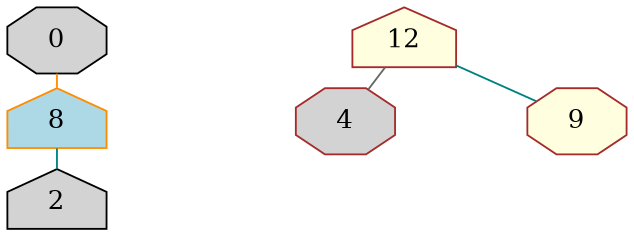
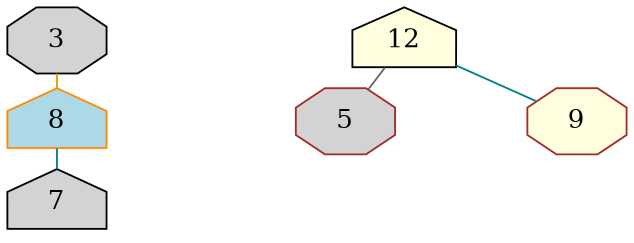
node "0": label "0" -> "3"
node "12": color brown -> black
node "4": label "4" -> "5"
node "2": label "2" -> "7"
